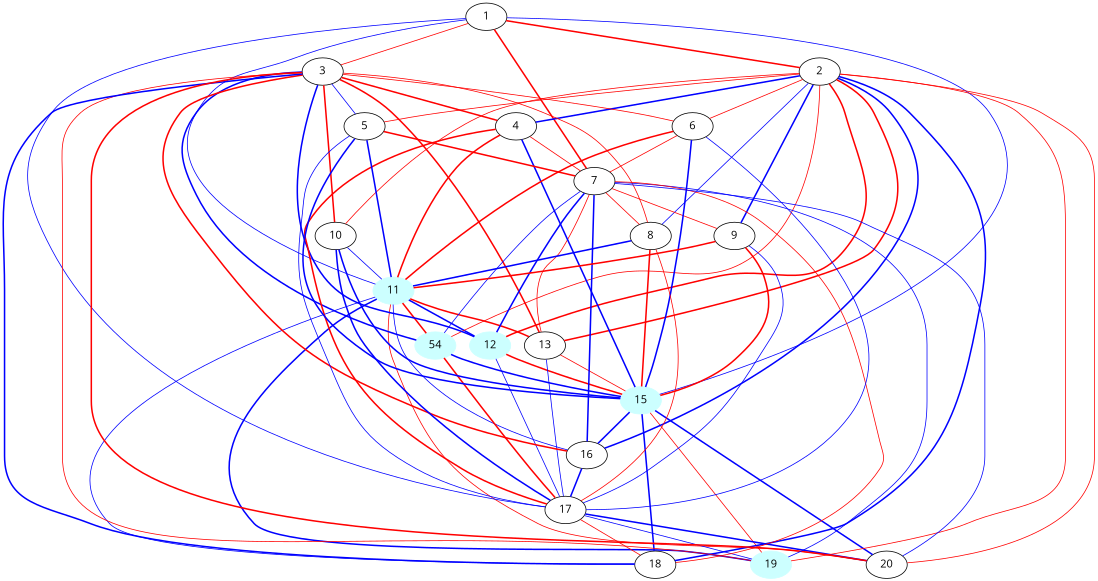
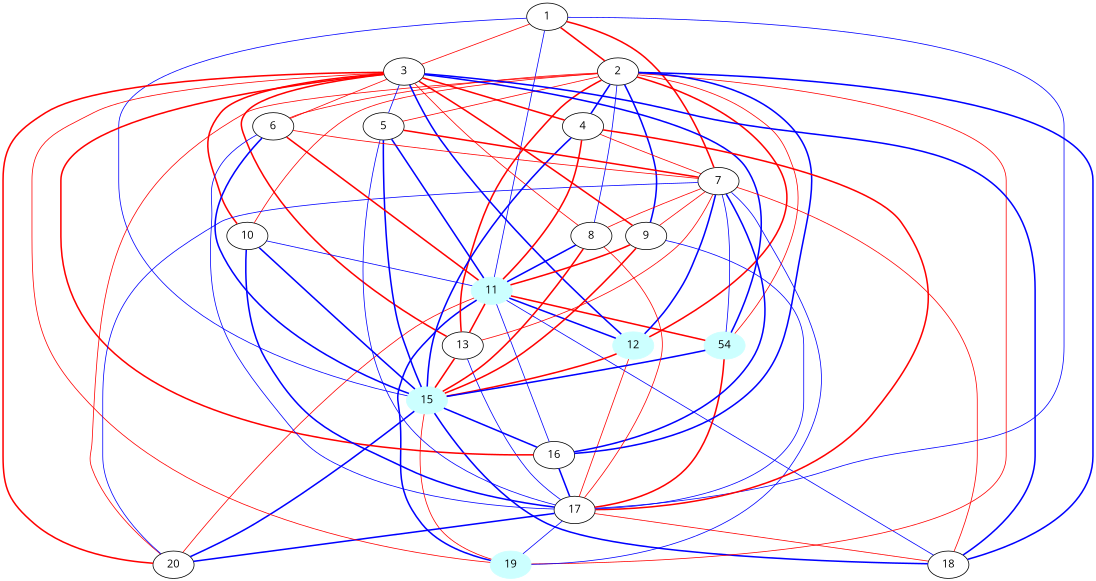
edge "3" -- "9": added
edge "13" -- "15": style solid -> bold
edge "12" -- "17": color blue -> red
